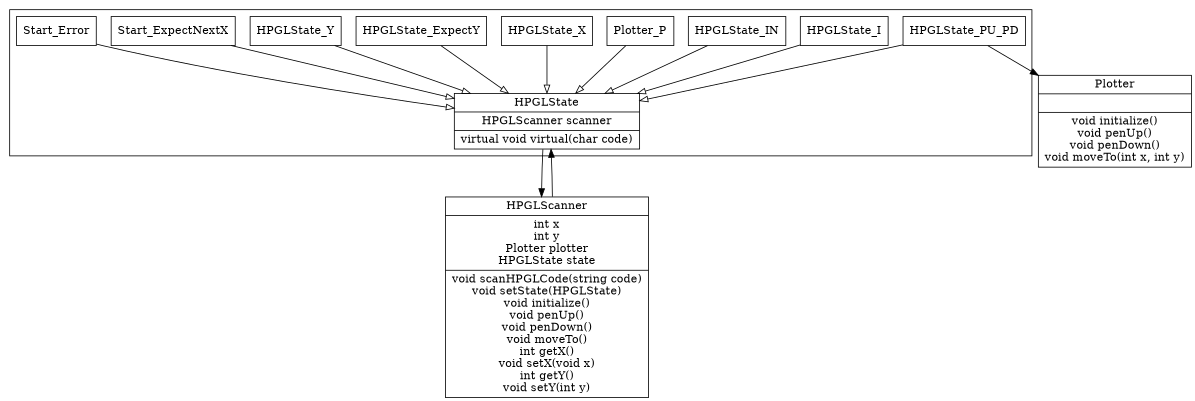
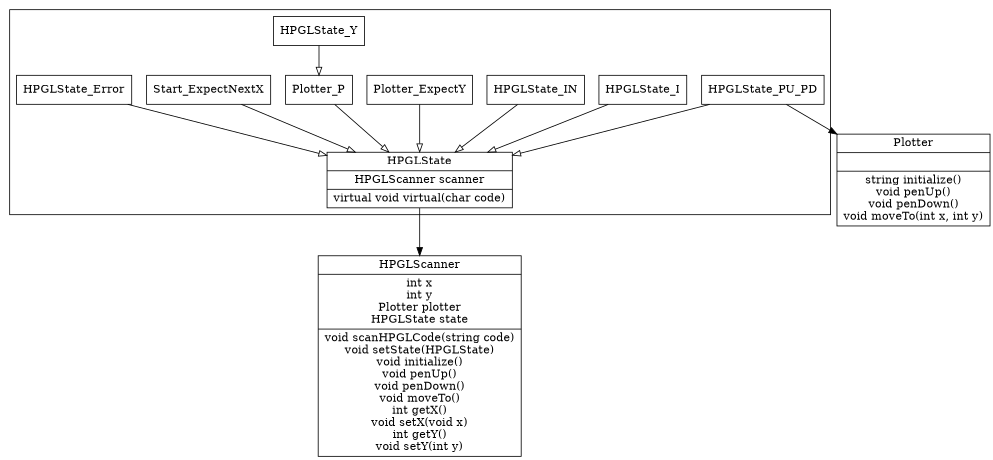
node "Start_Error": label "Start_Error" -> "HPGLState_Error"
node "HPGLState_ExpectY": label "HPGLState_ExpectY" -> "Plotter_ExpectY"
node "HPGLState_X": removed
edge "HPGLState_Y" -> "HPGLState": now "HPGLState_Y" -> "Plotter_P"
node "Plotter": text "void initialize()" -> "string initialize()"
edge "HPGLScanner" -> "HPGLState": removed
